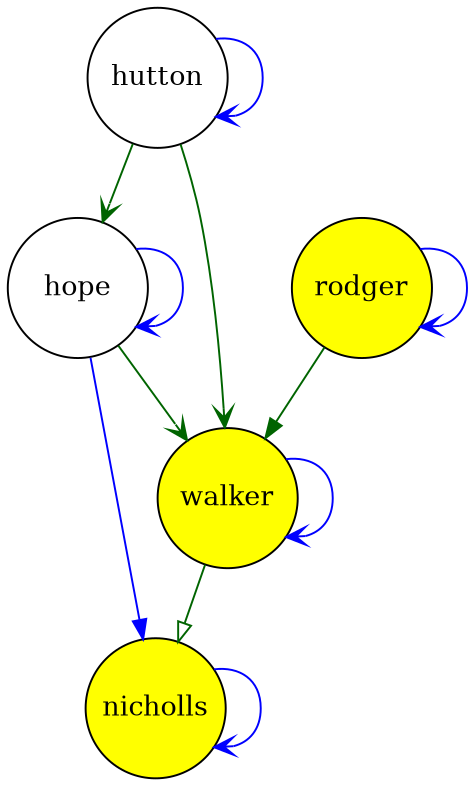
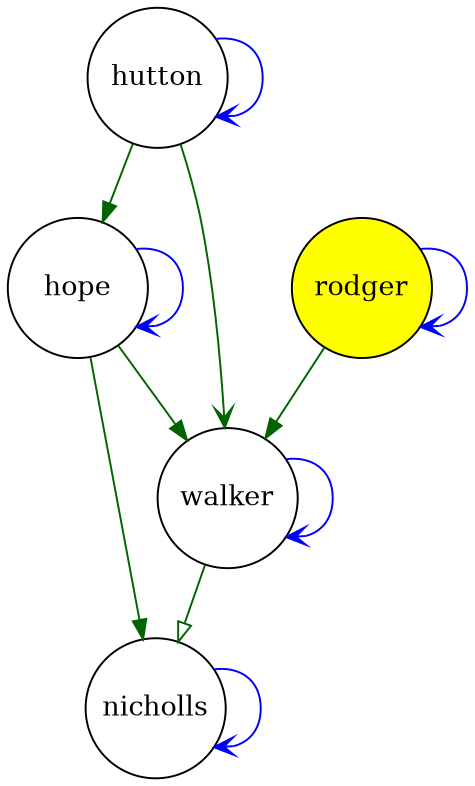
edge "hutton" -> "hope": arrowhead vee -> normal
edge "hope" -> "walker": arrowhead vee -> normal
edge "hope" -> "nicholls": color blue -> darkgreen
node "walker": fillcolor yellow -> white
node "nicholls": fillcolor yellow -> white
